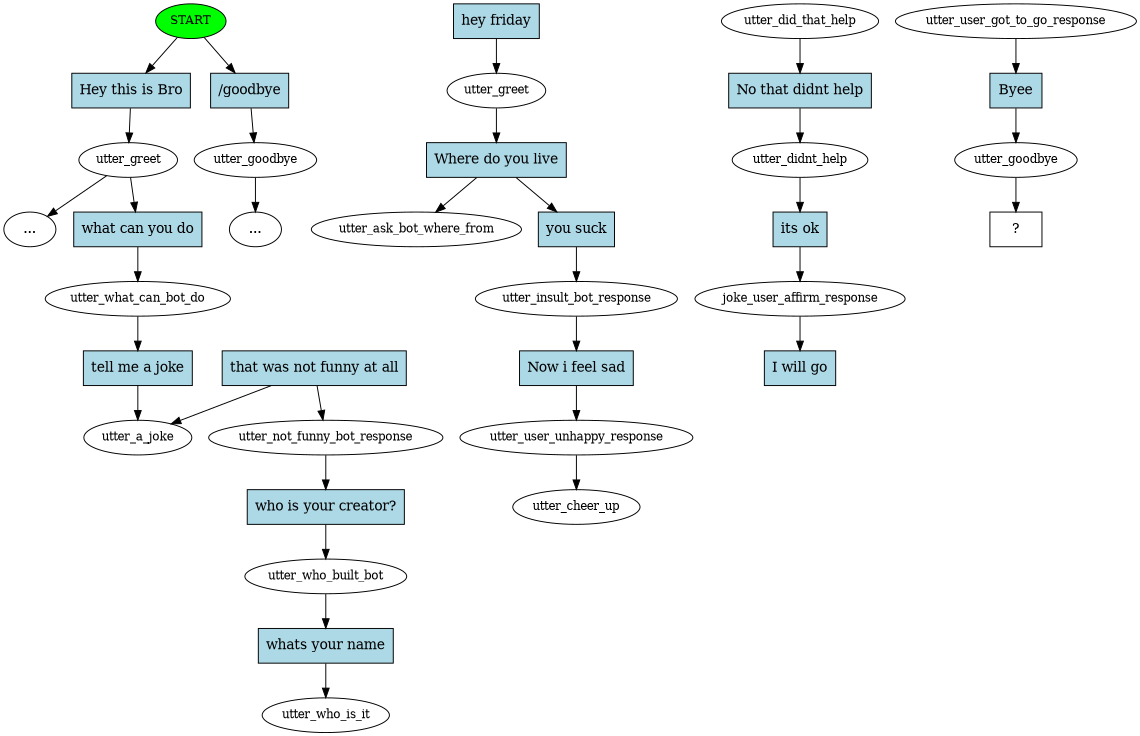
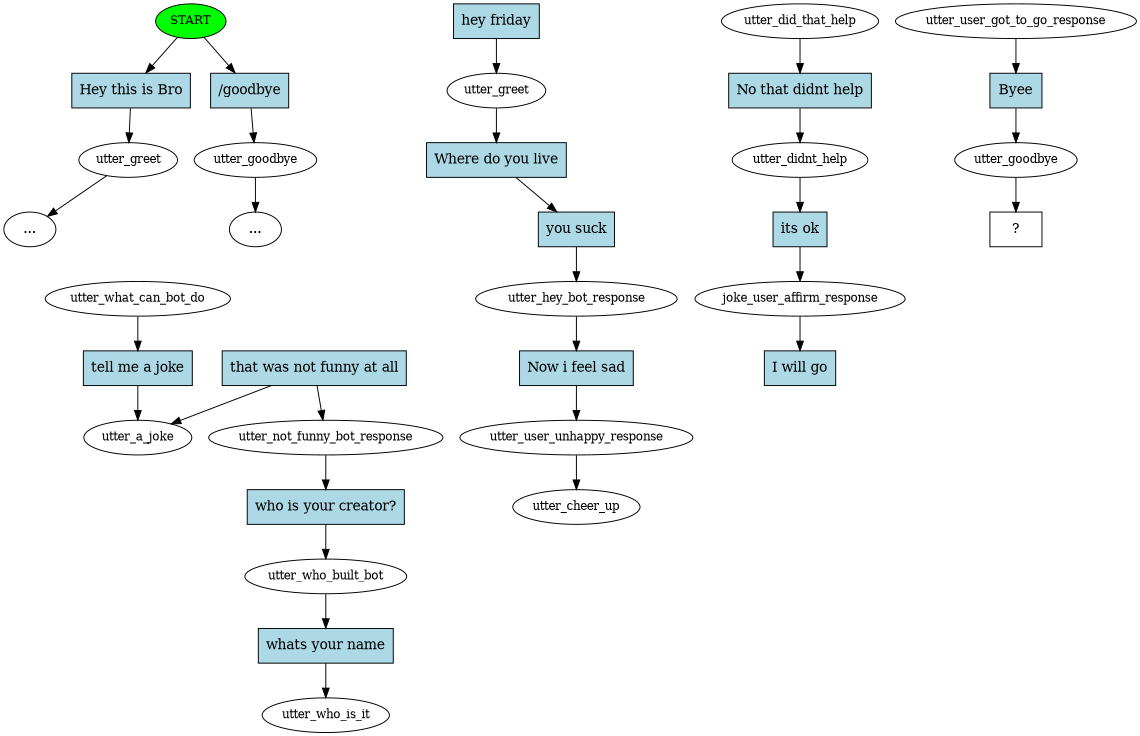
node "what can you do": removed
node "utter_ask_bot_where_from": removed
node "utter_insult_bot_response": label "utter_insult_bot_response" -> "utter_hey_bot_response"
